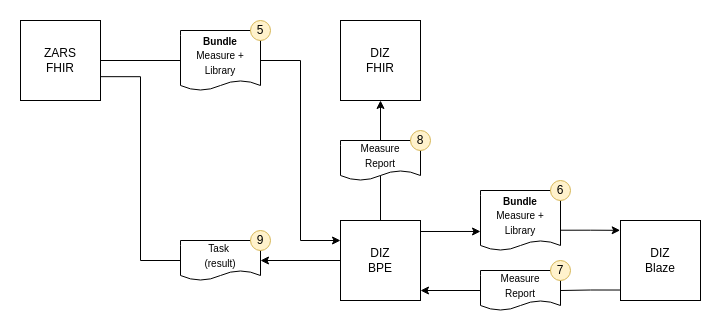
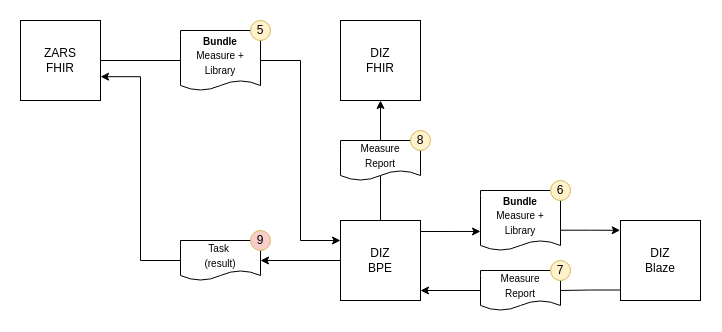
edge "ZARS FHIR" -- "Task (result)": arrowhead none -> classic
node "9": fillcolor #fff2cc -> #f8cecc
